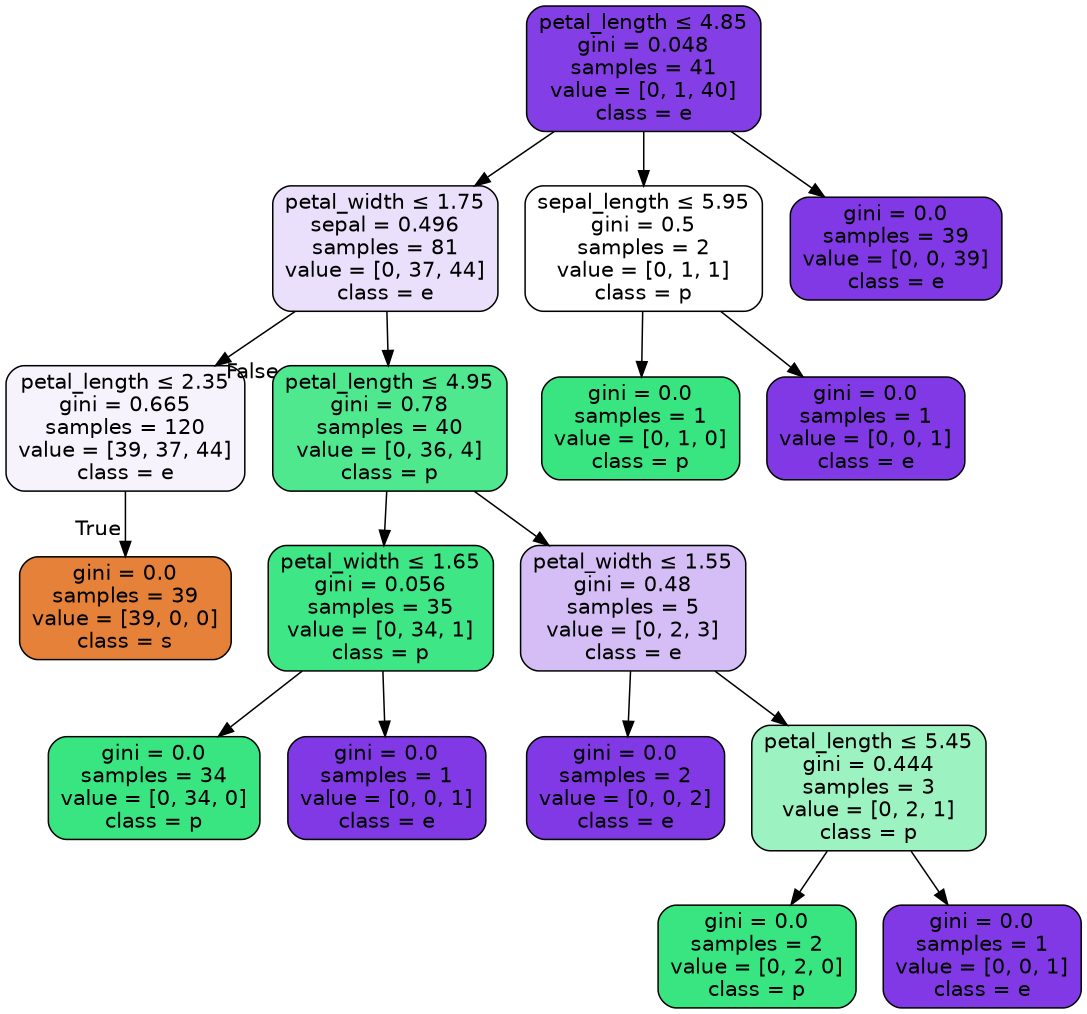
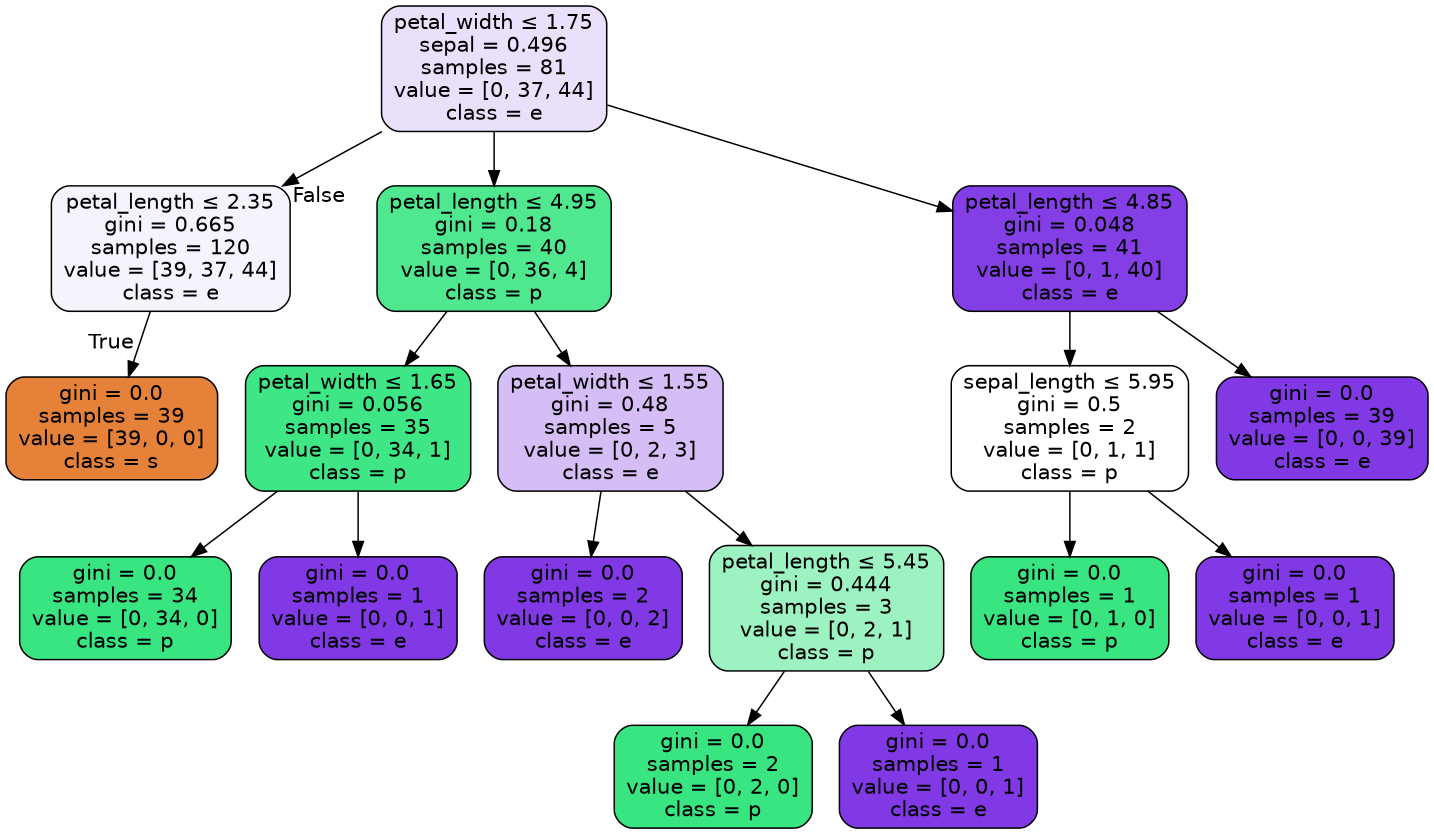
edge "petal_length ≤ 4.85" -> "petal_width ≤ 1.75": reversed
node "petal_length ≤ 4.95": text "gini = 0.78" -> "gini = 0.18"
